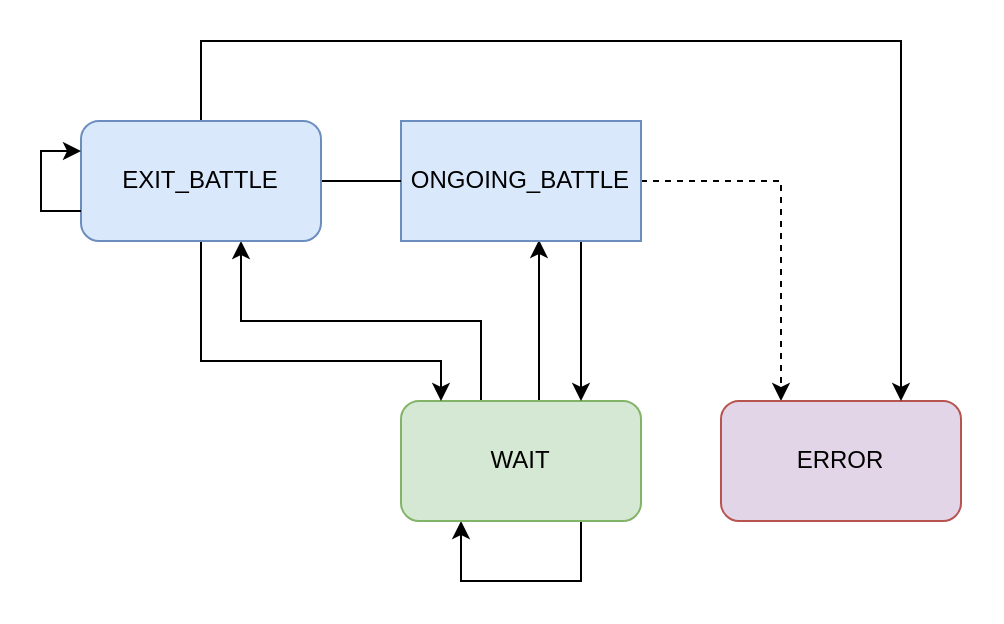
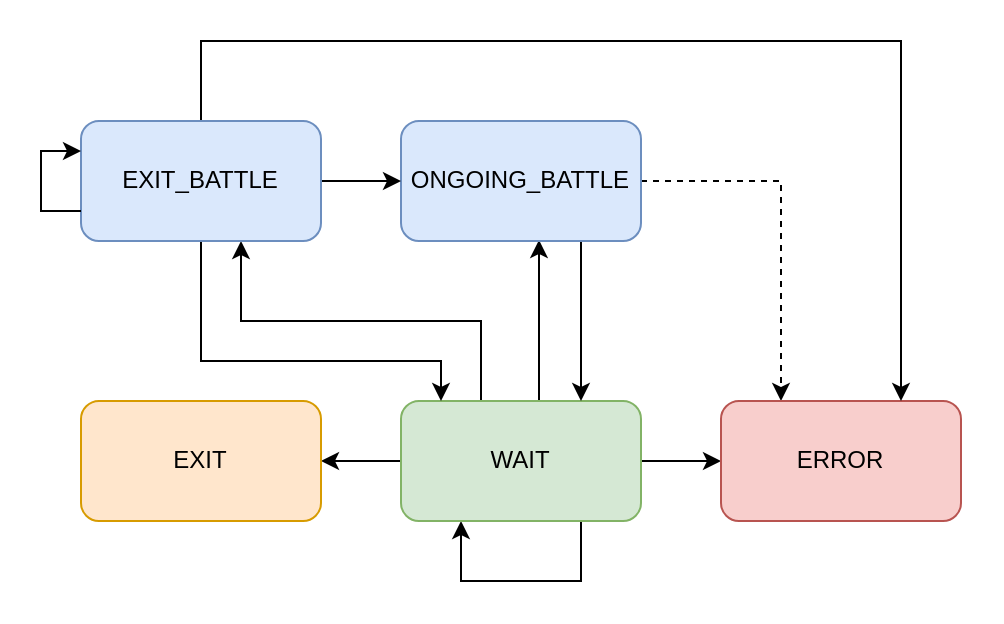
edge "EXIT_BATTLE" -- "ONGOING_BATTLE": arrowhead none -> classic
node "ONGOING_BATTLE": shape rectangle -> rounded rectangle
node "EXIT": added
edge "WAIT" -> "EXIT": added
edge "WAIT" -> "ERROR": added
node "ERROR": fillcolor #e1d5e7 -> #f8cecc
